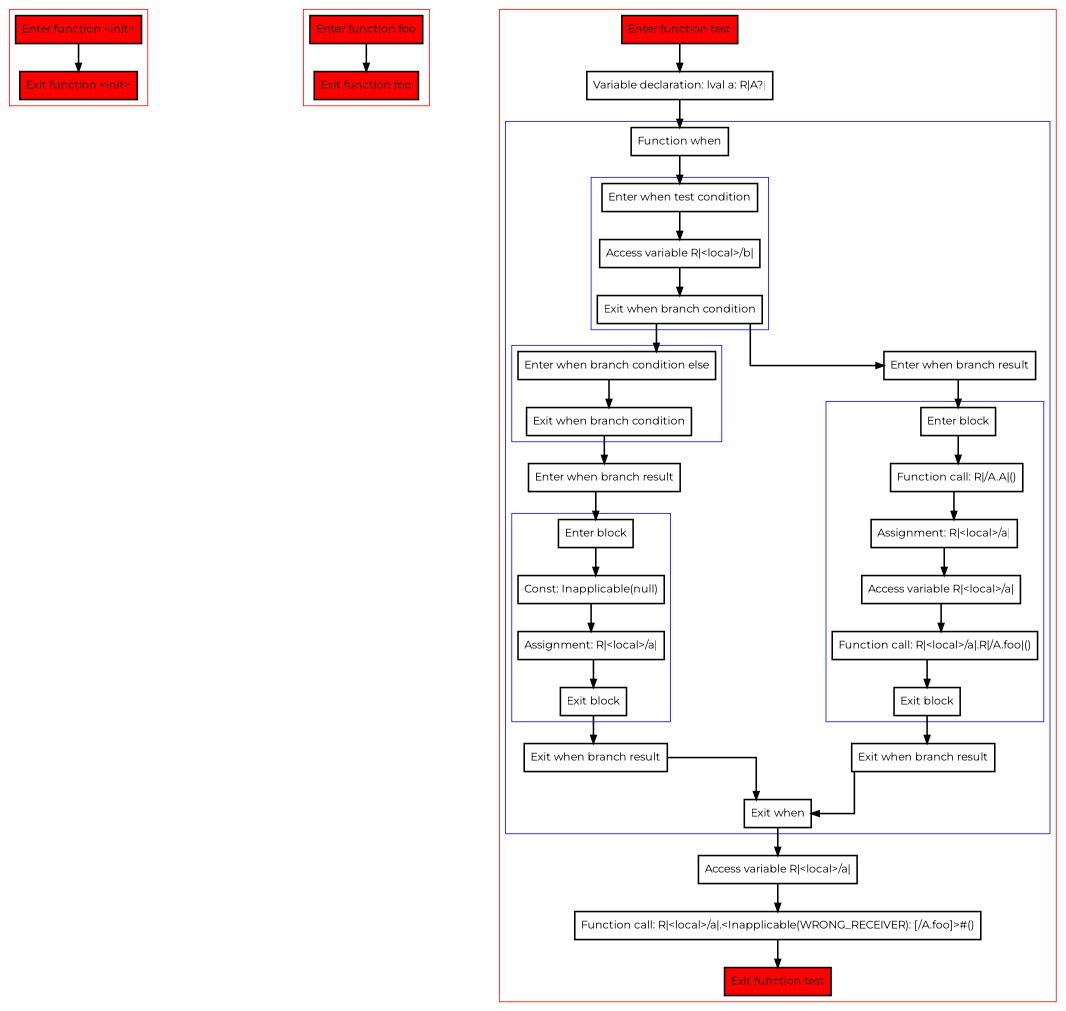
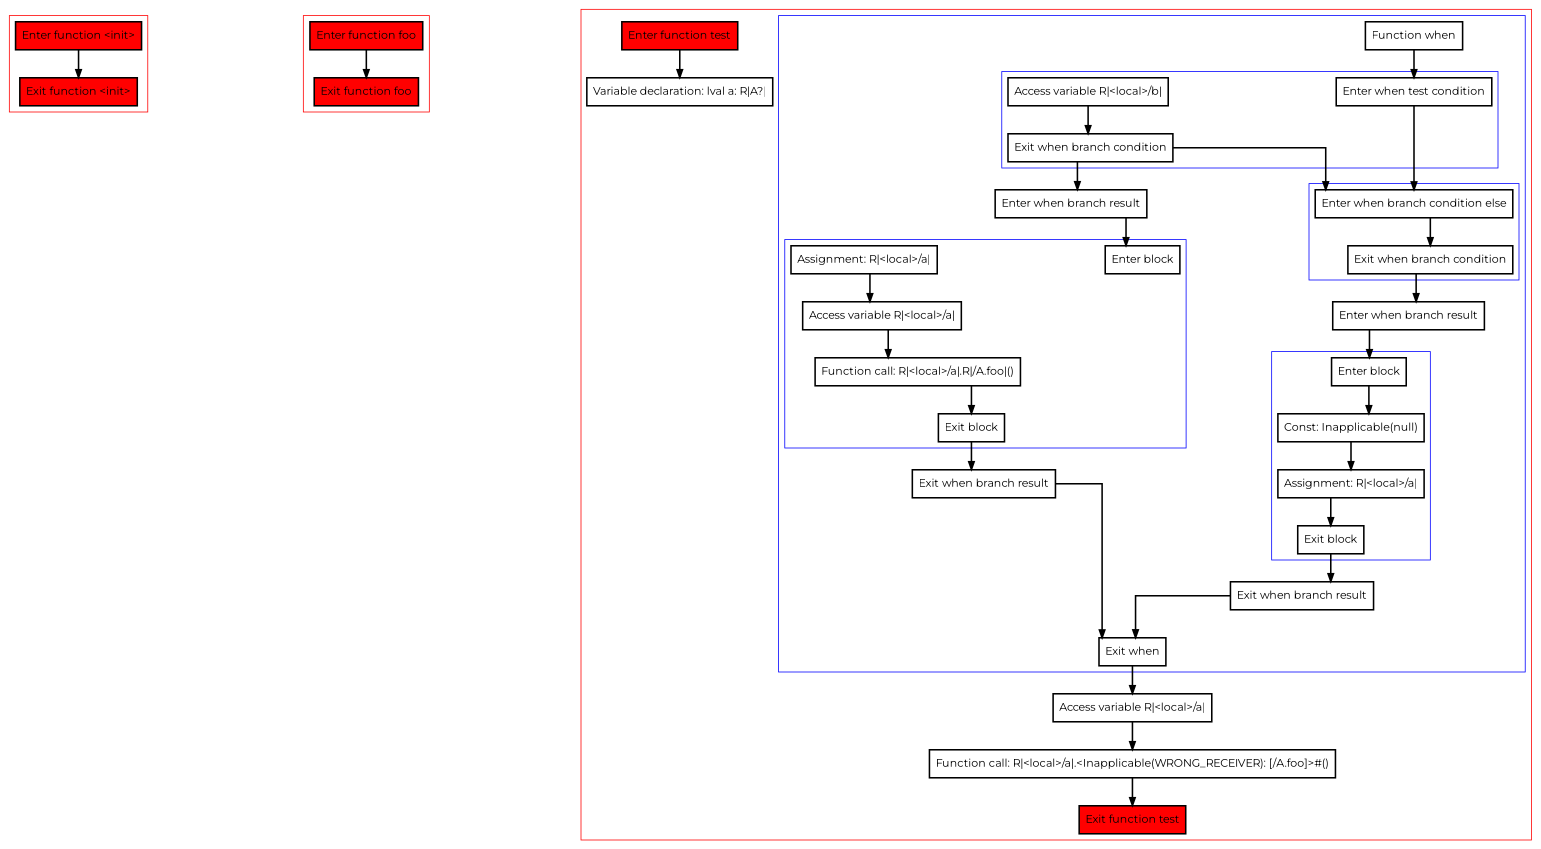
edge "Variable declaration: lval a: R|A?|" -> "Function when": removed
edge "Enter when test condition" -> "Access variable R|<local>/b|": now "Enter when test condition" -> "Enter when branch condition else"
node "Function call: R|/A.A|()": removed
